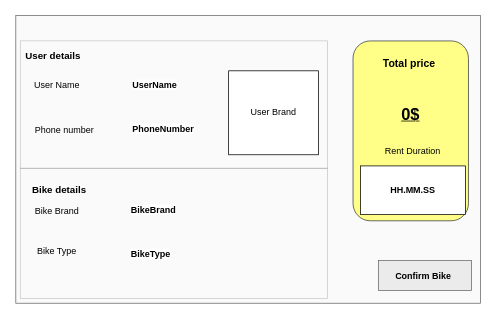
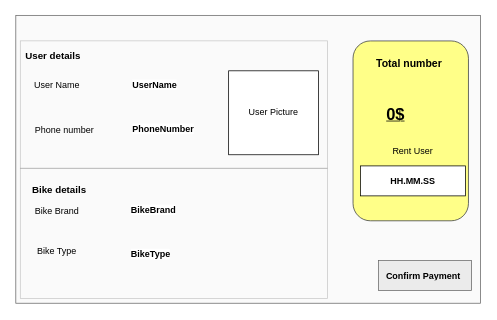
node "Total price": label "Total price" -> "Total number"
node "0$": moved (411, 111) -> (396, 111)
node "User Brand": label "User Brand" -> "User Picture"
node "Rent Duration": label "Rent Duration" -> "Rent User"
node "HH.MM.SS": size 105x49 -> 105x30
node "Confirm Bike": label "Confirm Bike" -> "Confirm Payment"
